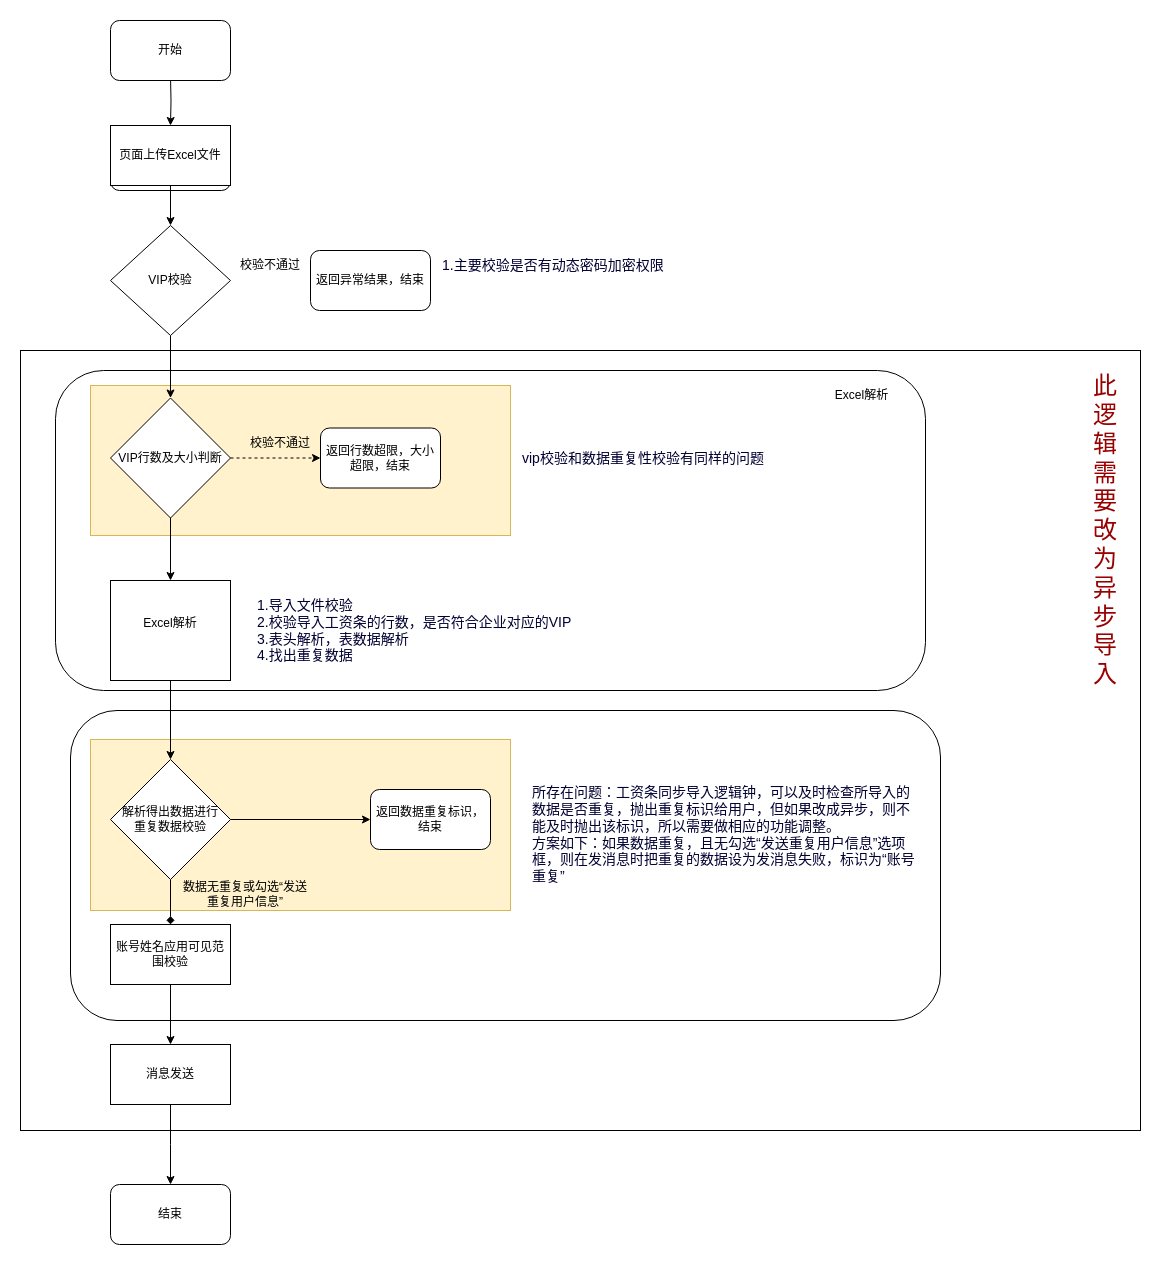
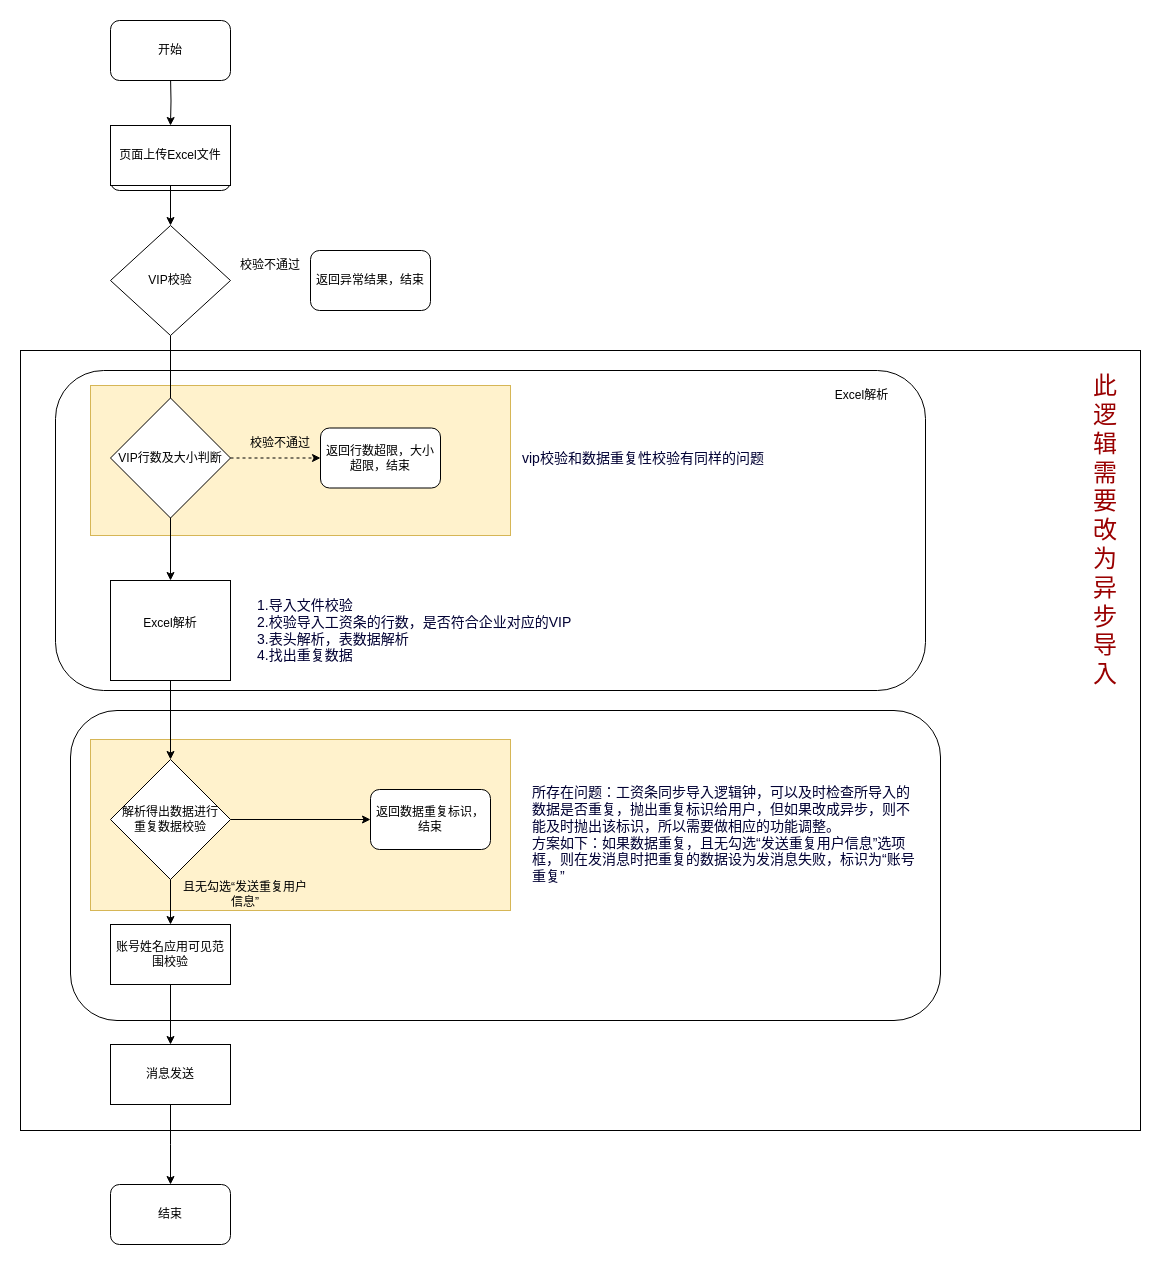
node "1.主要校验是否有动态密码加密权限": removed
edge "VIP校验" -> "VIP行数及大小判断": arrowhead classic -> none
node "数据无重复或勾选“发送重复用户信息”": label "数据无重复或勾选“发送重复用户信息”" -> "且无勾选“发送重复用户信息”"
edge "解析得出数据进行 重复数据校验" -> "账号姓名应用可见范围校验": arrowhead diamond -> classic
